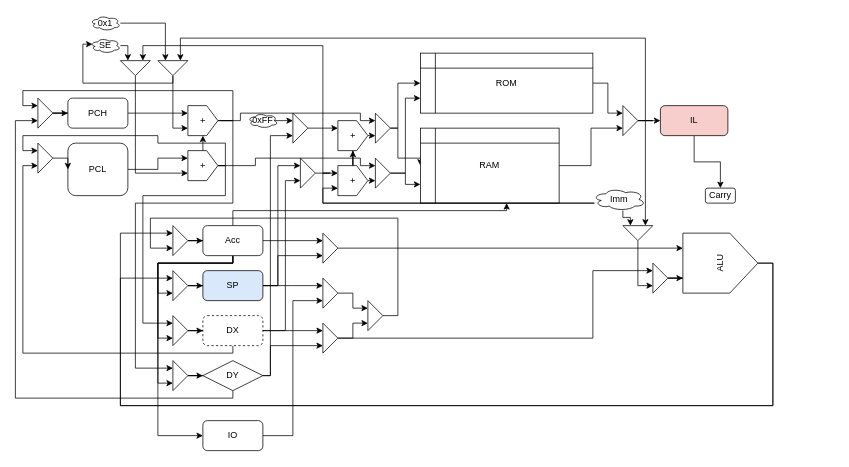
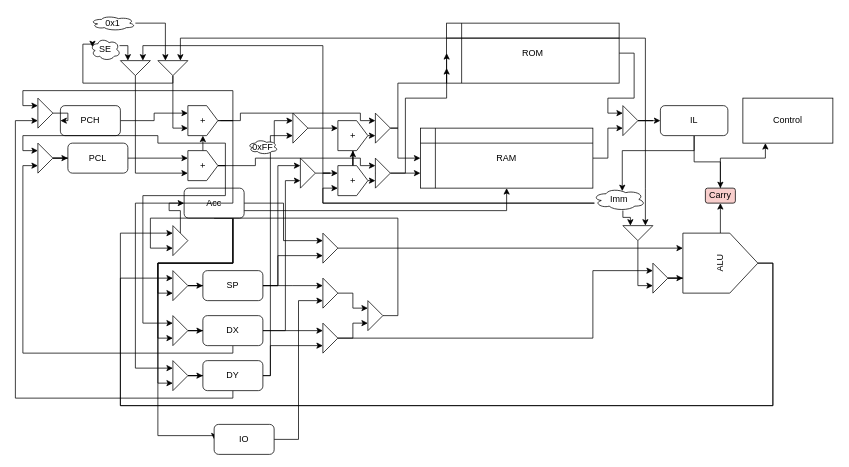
node "0x1": size 30x15 -> 45x15
node "SE": size 30x15 -> 30x23
node "ROM": moved (507, 83) -> (533, 53)
node "PCH": moved (98, 113) -> (90, 120)
node "0xFF": moved (263, 120) -> (263, 147)
node "IL": fillcolor #f8cecc -> #ffffff
node "Control": added
edge "IL" -> "Imm": added
edge "Carry" -> "Control": added
node "RAM": size 139x75 -> 173x60
node "PCL": size 60x53 -> 60x30
node "Carry": fillcolor #ffffff -> #f8cecc
edge "ALU" -> "Carry": added
node "Acc": moved (233, 240) -> (214, 203)
node "SP": fillcolor #dae8fc -> #ffffff
node "DX": style dashed -> solid
node "DY": shape diamond -> rounded rectangle
node "IO": moved (233, 435) -> (244, 439)
